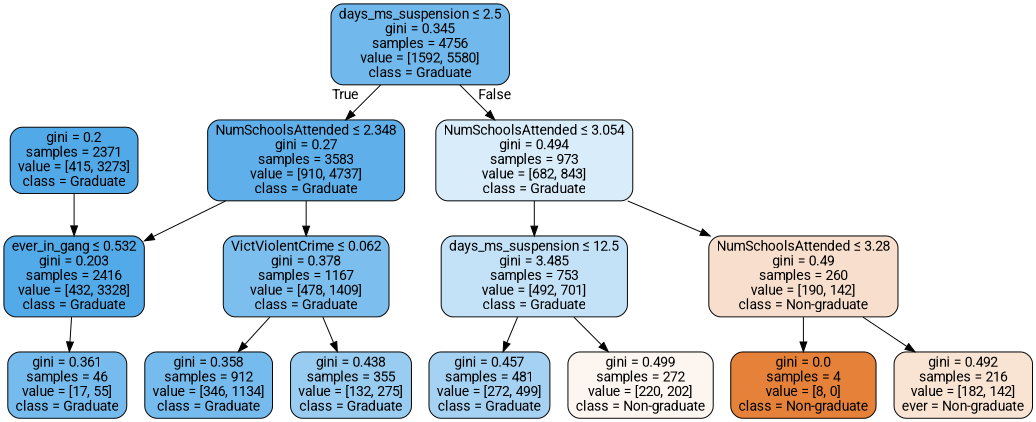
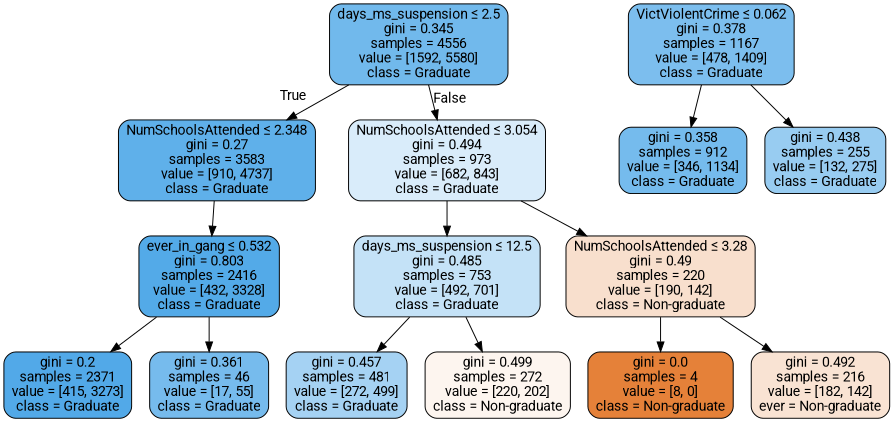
node "days_ms_suspension ≤ 2.5": text "samples = 4756" -> "samples = 4556"
edge "gini = 0.2" -> "ever_in_gang ≤ 0.532": reversed
edge "NumSchoolsAttended ≤ 2.348" -> "VictViolentCrime ≤ 0.062": removed
node "ever_in_gang ≤ 0.532": text "gini = 0.203" -> "gini = 0.803"
node "days_ms_suspension ≤ 12.5": text "gini = 3.485" -> "gini = 0.485"
node "NumSchoolsAttended ≤ 3.28": text "samples = 260" -> "samples = 220"
node "gini = 0.438": text "samples = 355" -> "samples = 255"
